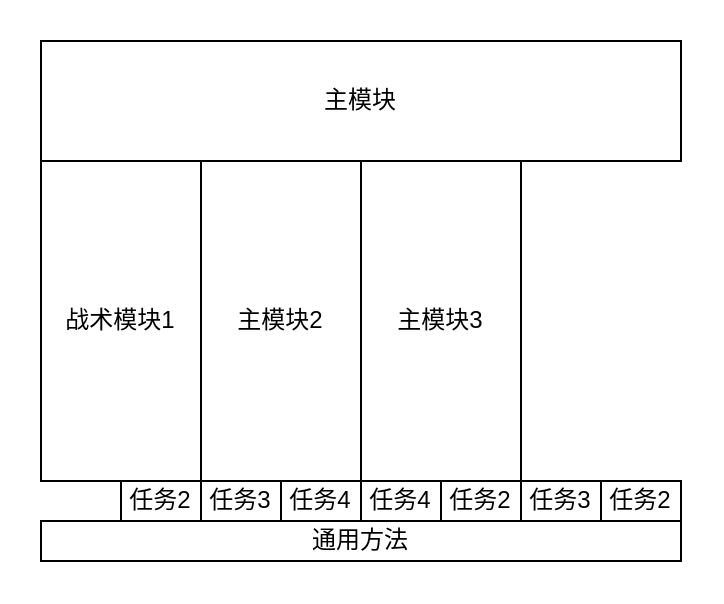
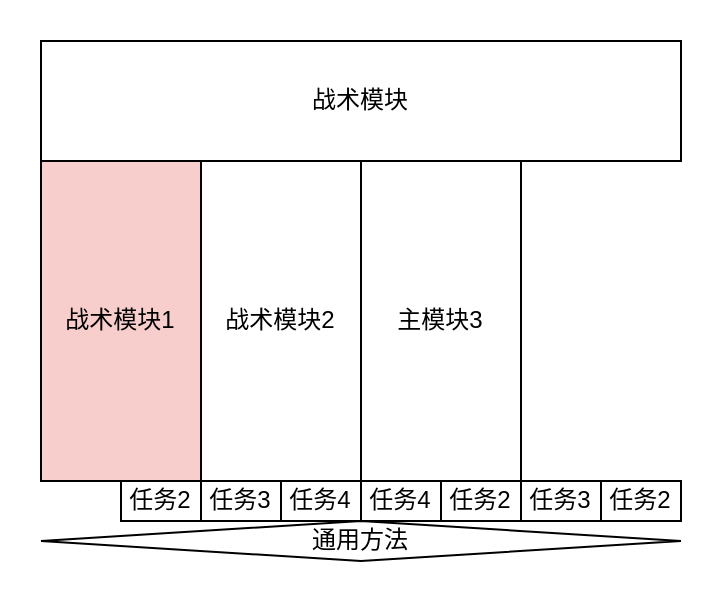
node "主模块": label "主模块" -> "战术模块"
node "战术模块1": fillcolor #ffffff -> #f8cecc
node "主模块2": label "主模块2" -> "战术模块2"
node "通用方法": shape rectangle -> diamond
